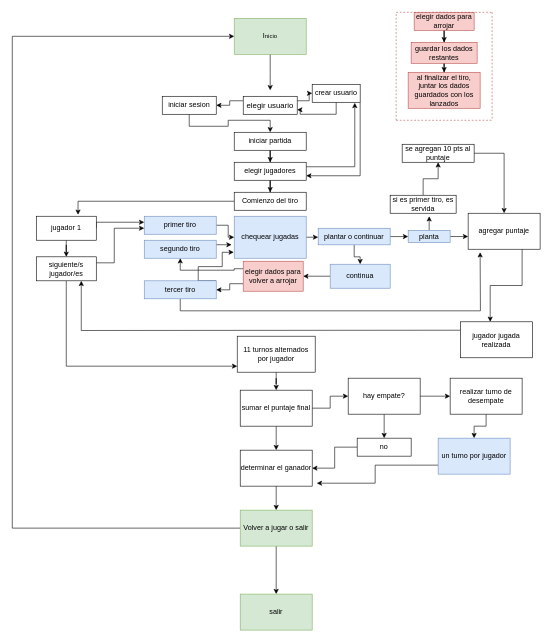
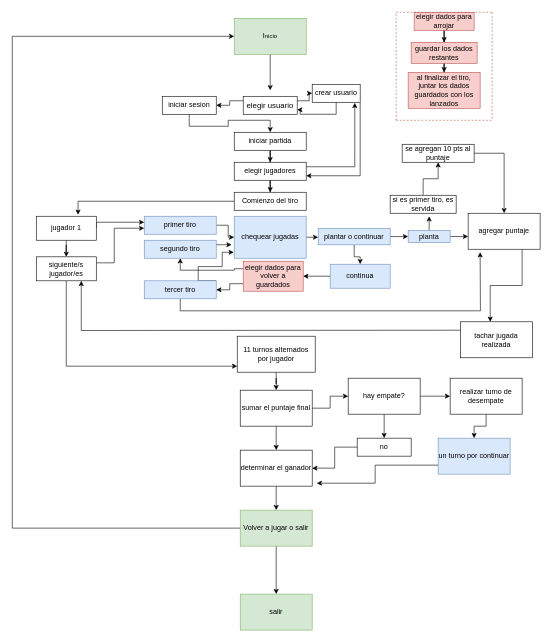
node "elegir dados para volver a arrojar": label "elegir dados para volver a arrojar" -> "elegir dados para volver a guardados"
node "jugador jugada realizada": label "jugador jugada realizada" -> "tachar jugada realizada"
node "un turno por jugador": label "un turno por jugador" -> "un turno por continuar"
